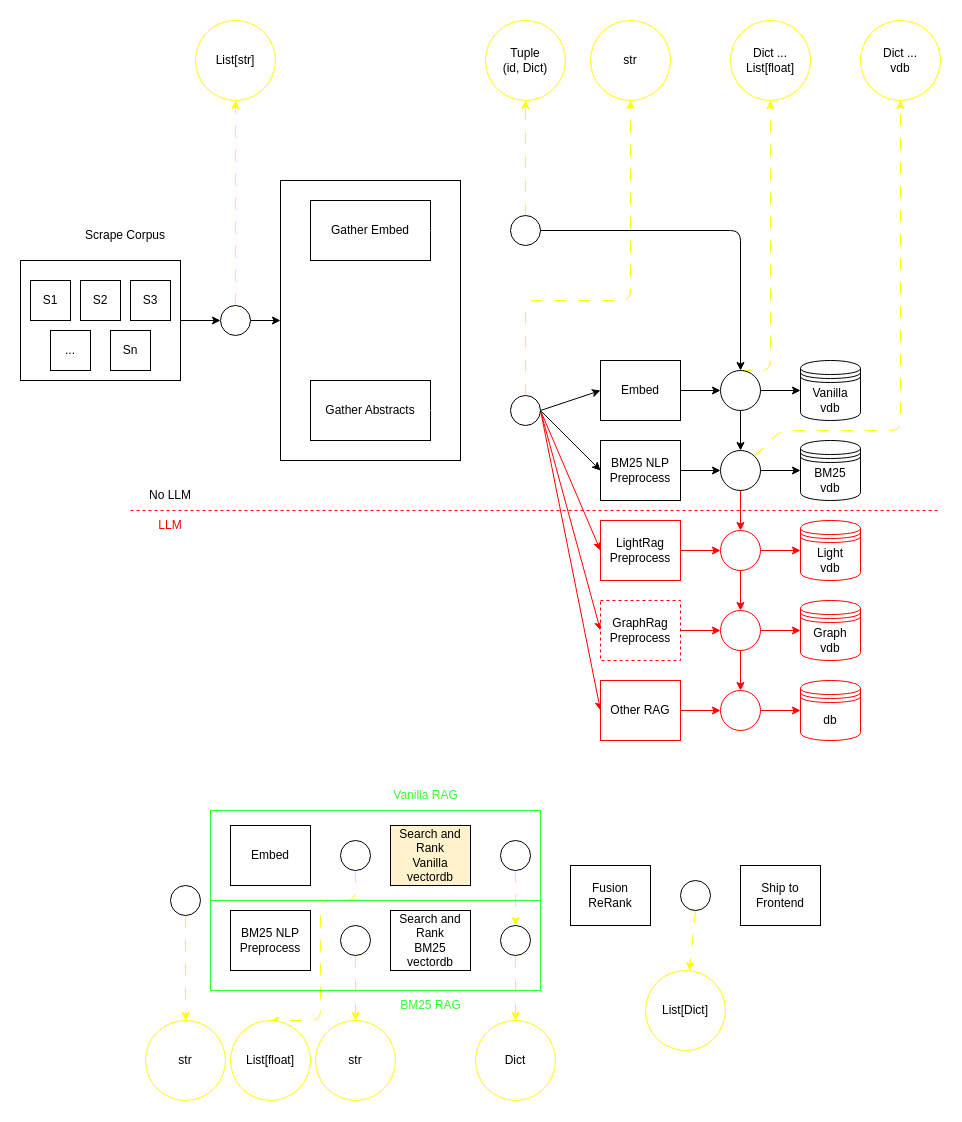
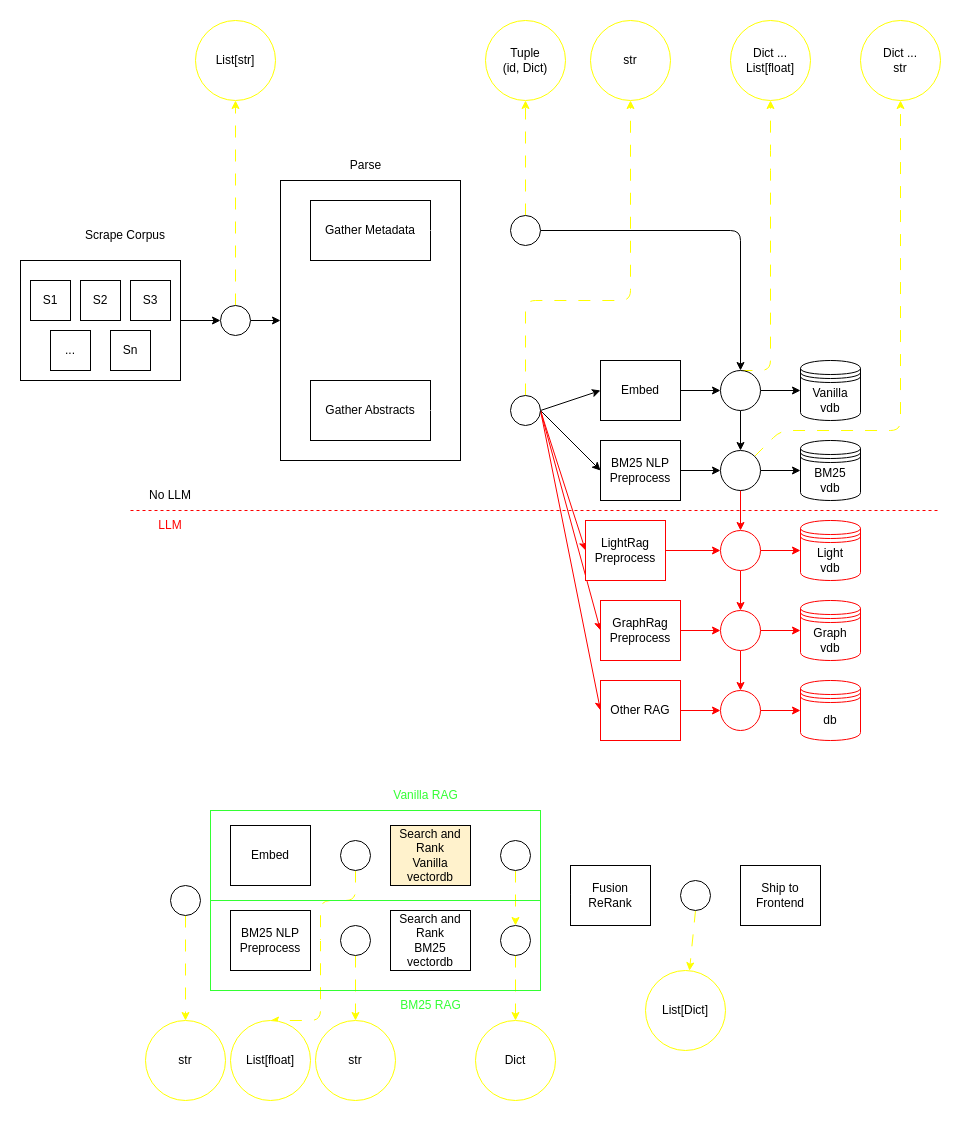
node "Dict ... vdb": label "Dict ... vdb" -> "Dict ... str"
node "Parse": added
node "Gather Embed": label "Gather Embed" -> "Gather Metadata"
node "LightRag Preprocess": moved (641, 551) -> (626, 551)
node "GraphRag Preprocess": style dashed -> solid
